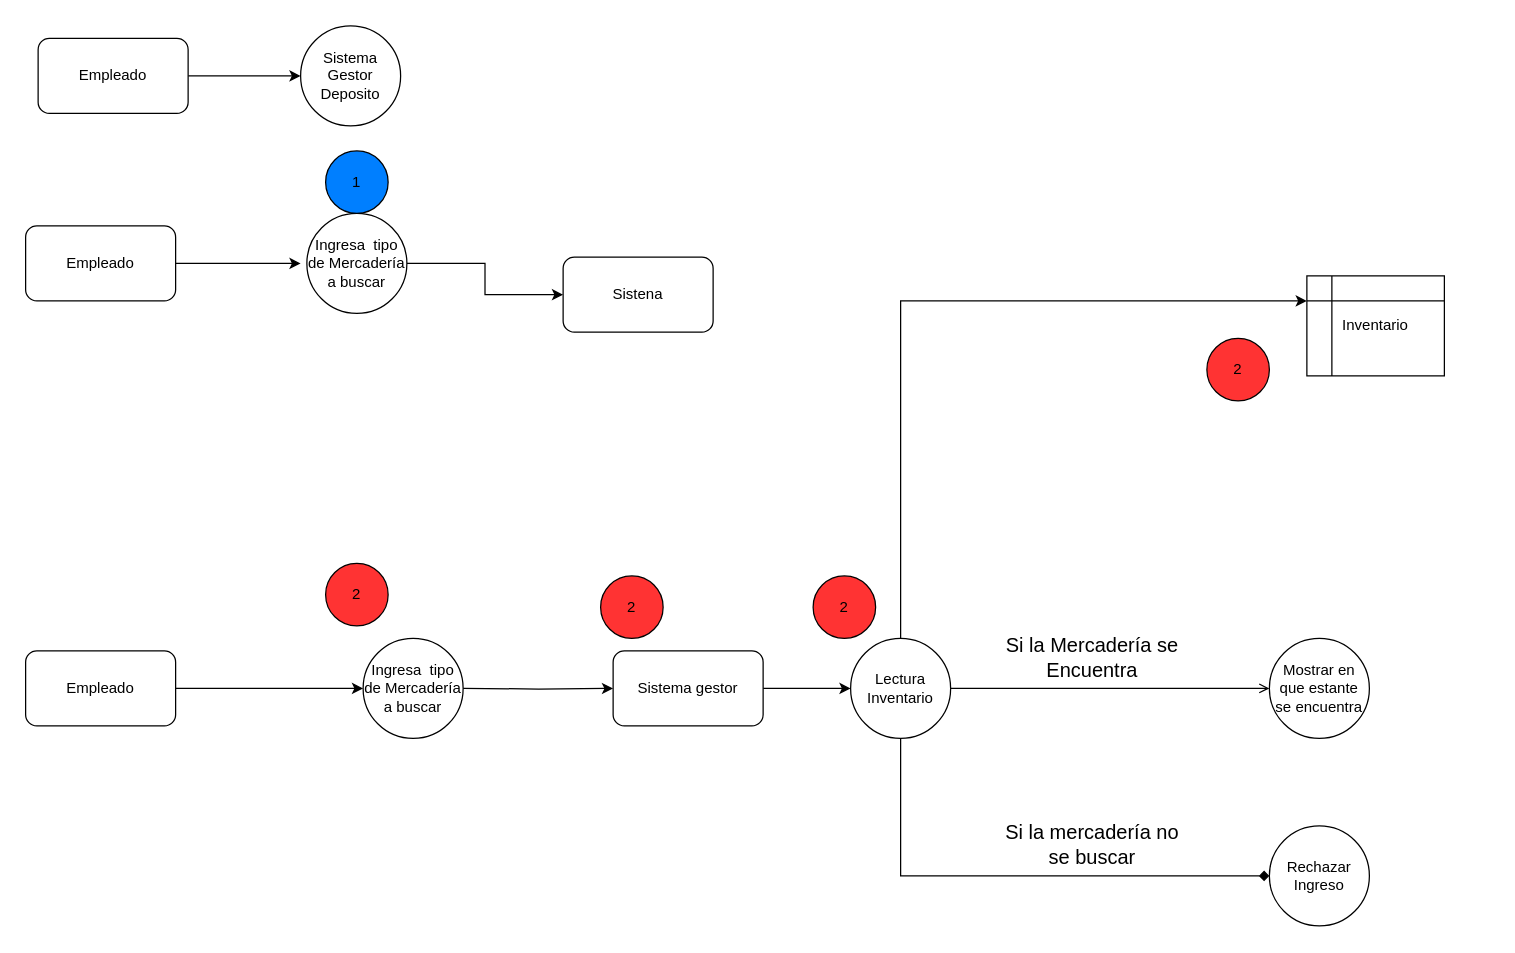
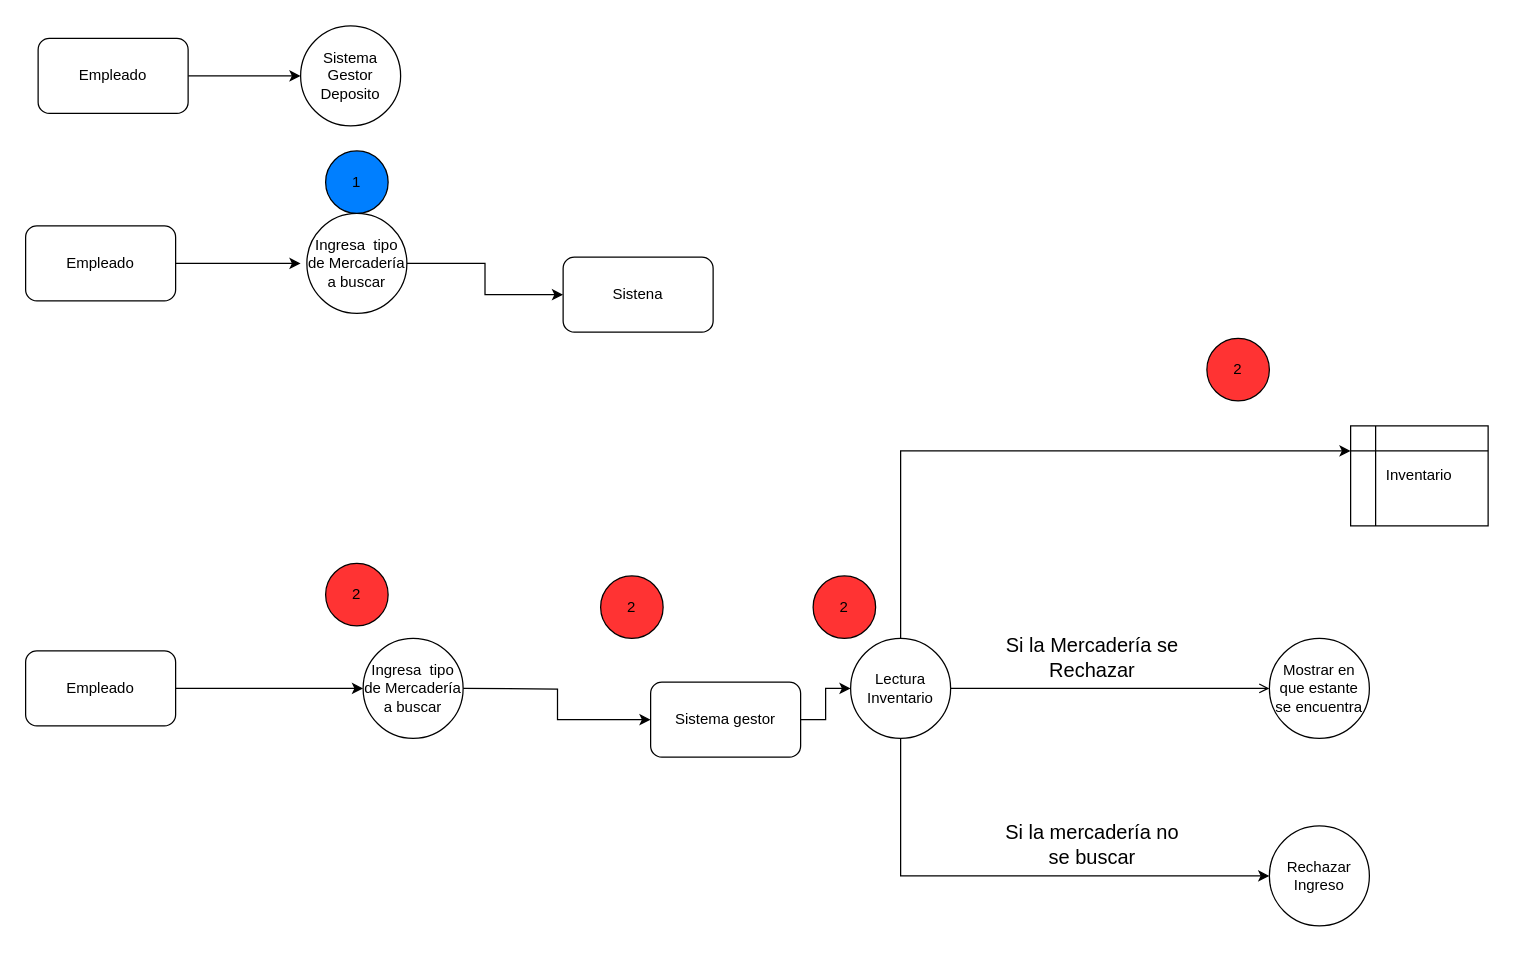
node "Inventario": moved (1376, 326) -> (1419, 476)
node "Si la Mercadería se Encuentra": label "Si la Mercadería se Encuentra" -> "Si la Mercadería se Rechazar"
node "Sistema gestor": moved (688, 688) -> (726, 719)
edge "Lectura Inventario" -> "Rechazar Ingreso": arrowhead diamond -> classic
